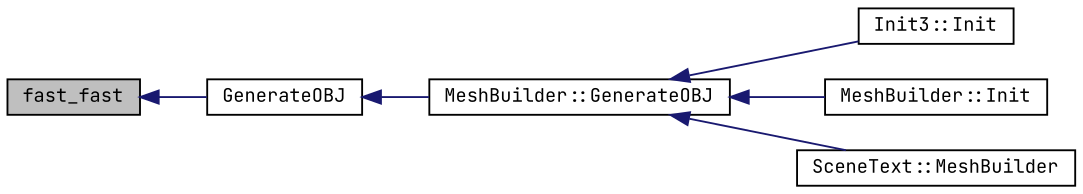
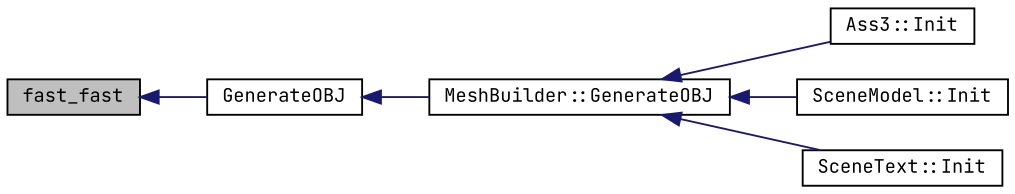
node "Init3::Init": label "Init3::Init" -> "Ass3::Init"
node "MeshBuilder::Init": label "MeshBuilder::Init" -> "SceneModel::Init"
node "SceneText::MeshBuilder": label "SceneText::MeshBuilder" -> "SceneText::Init"
